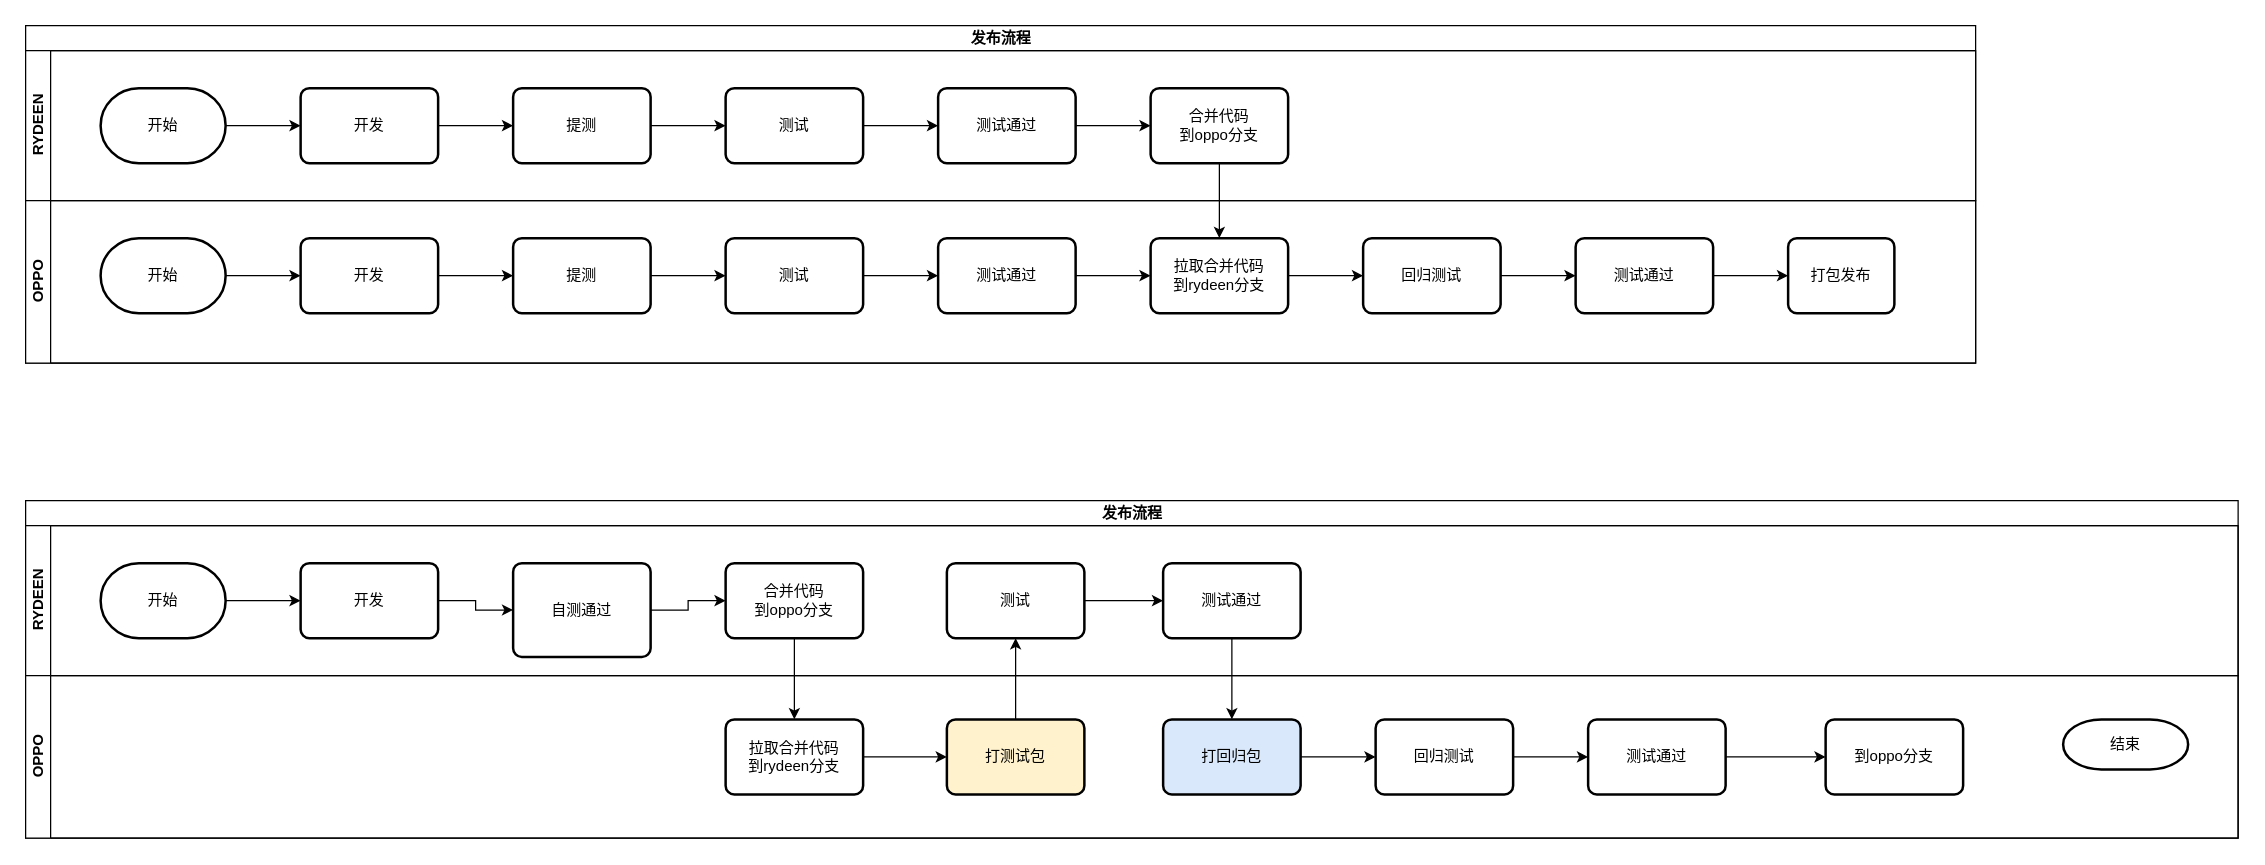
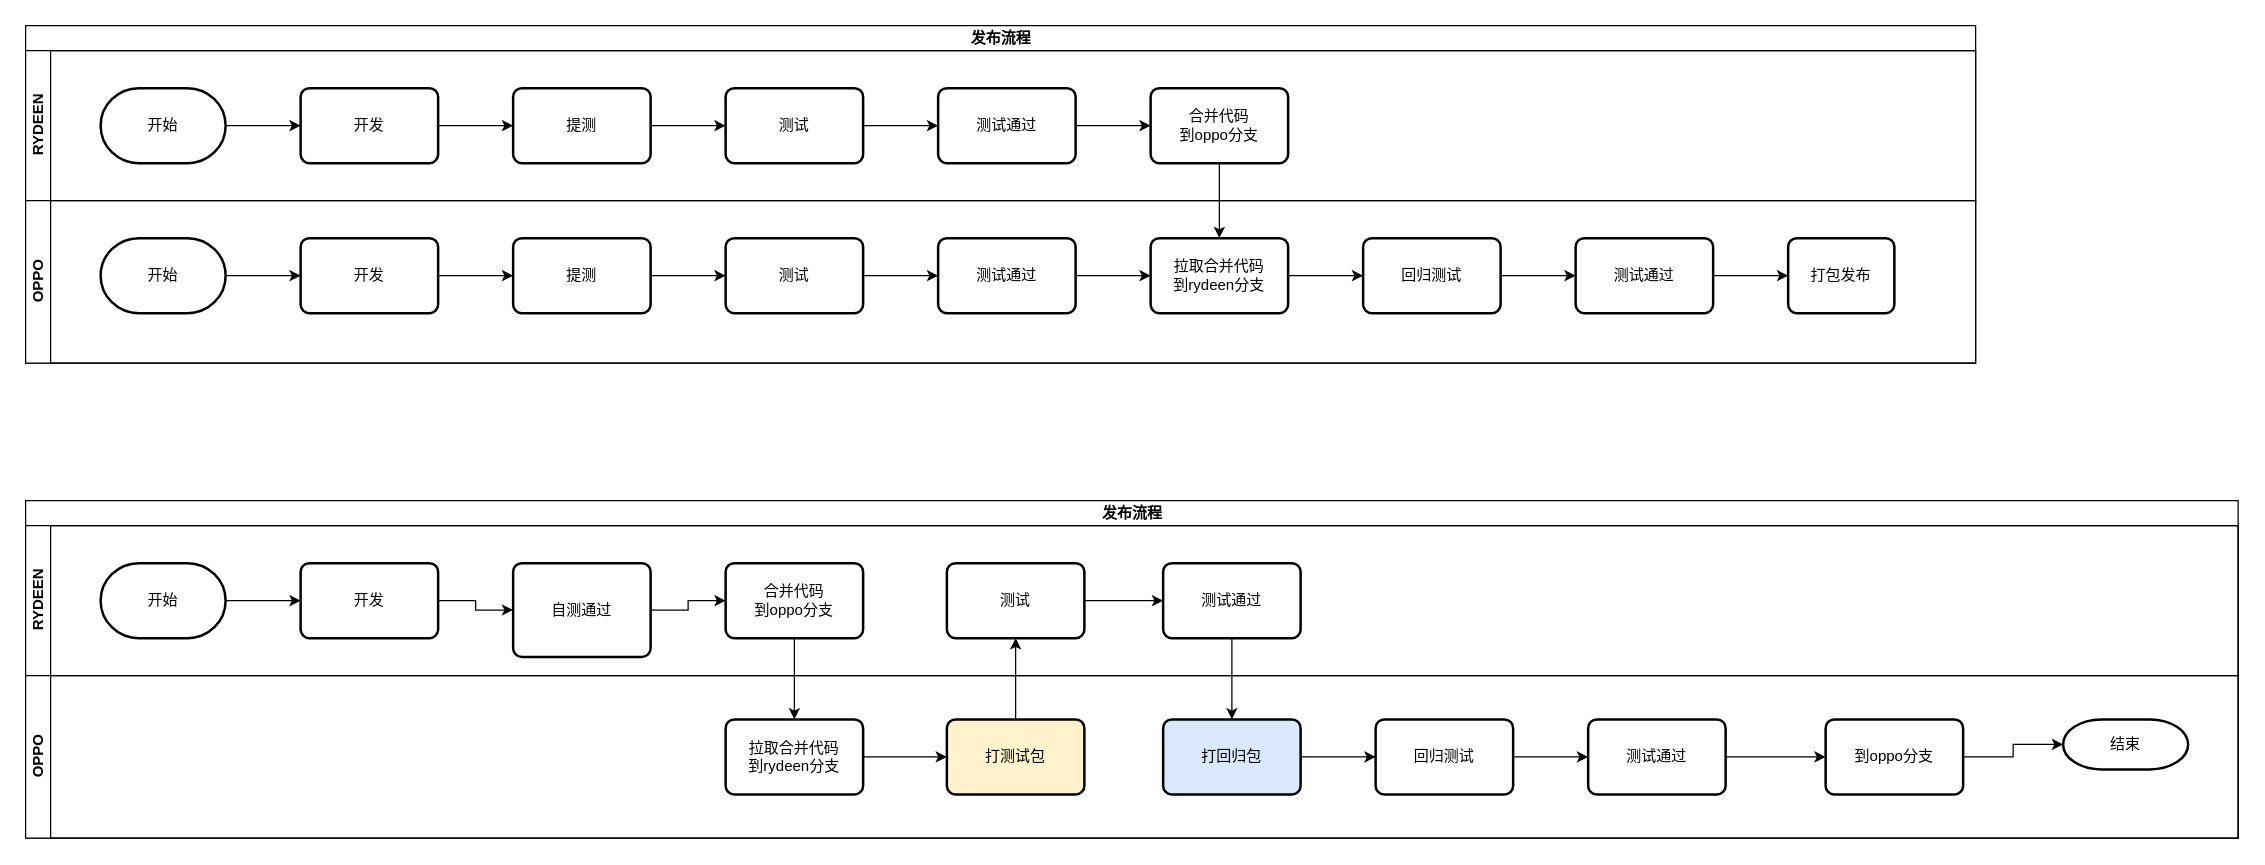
edge "到oppo分支" -> "结束": added
